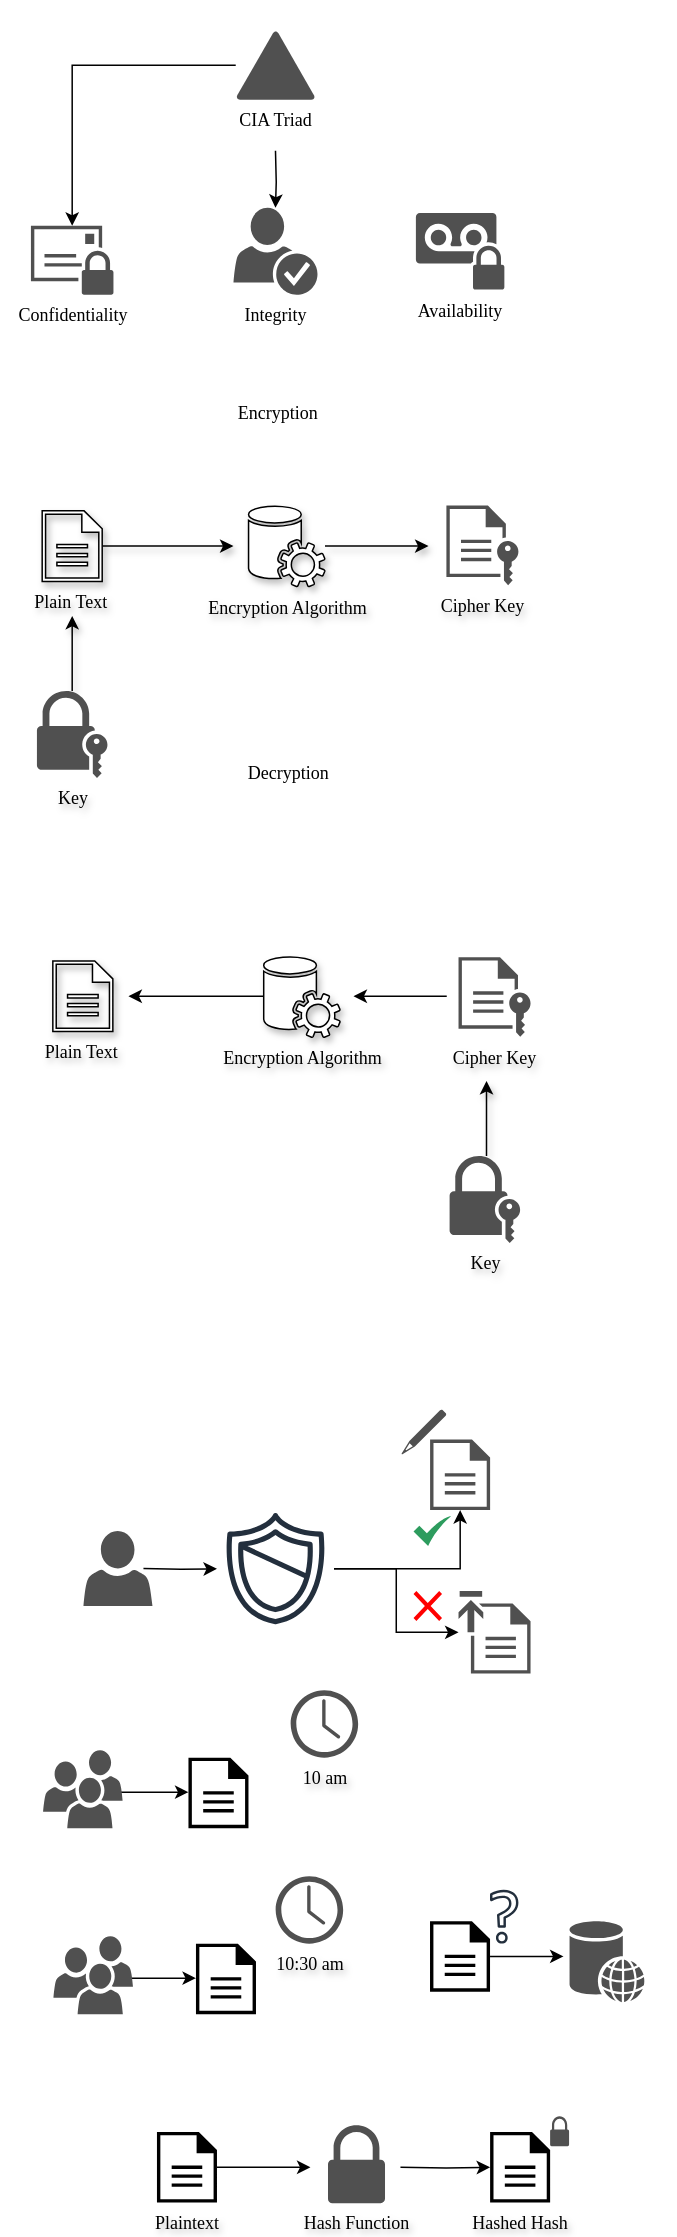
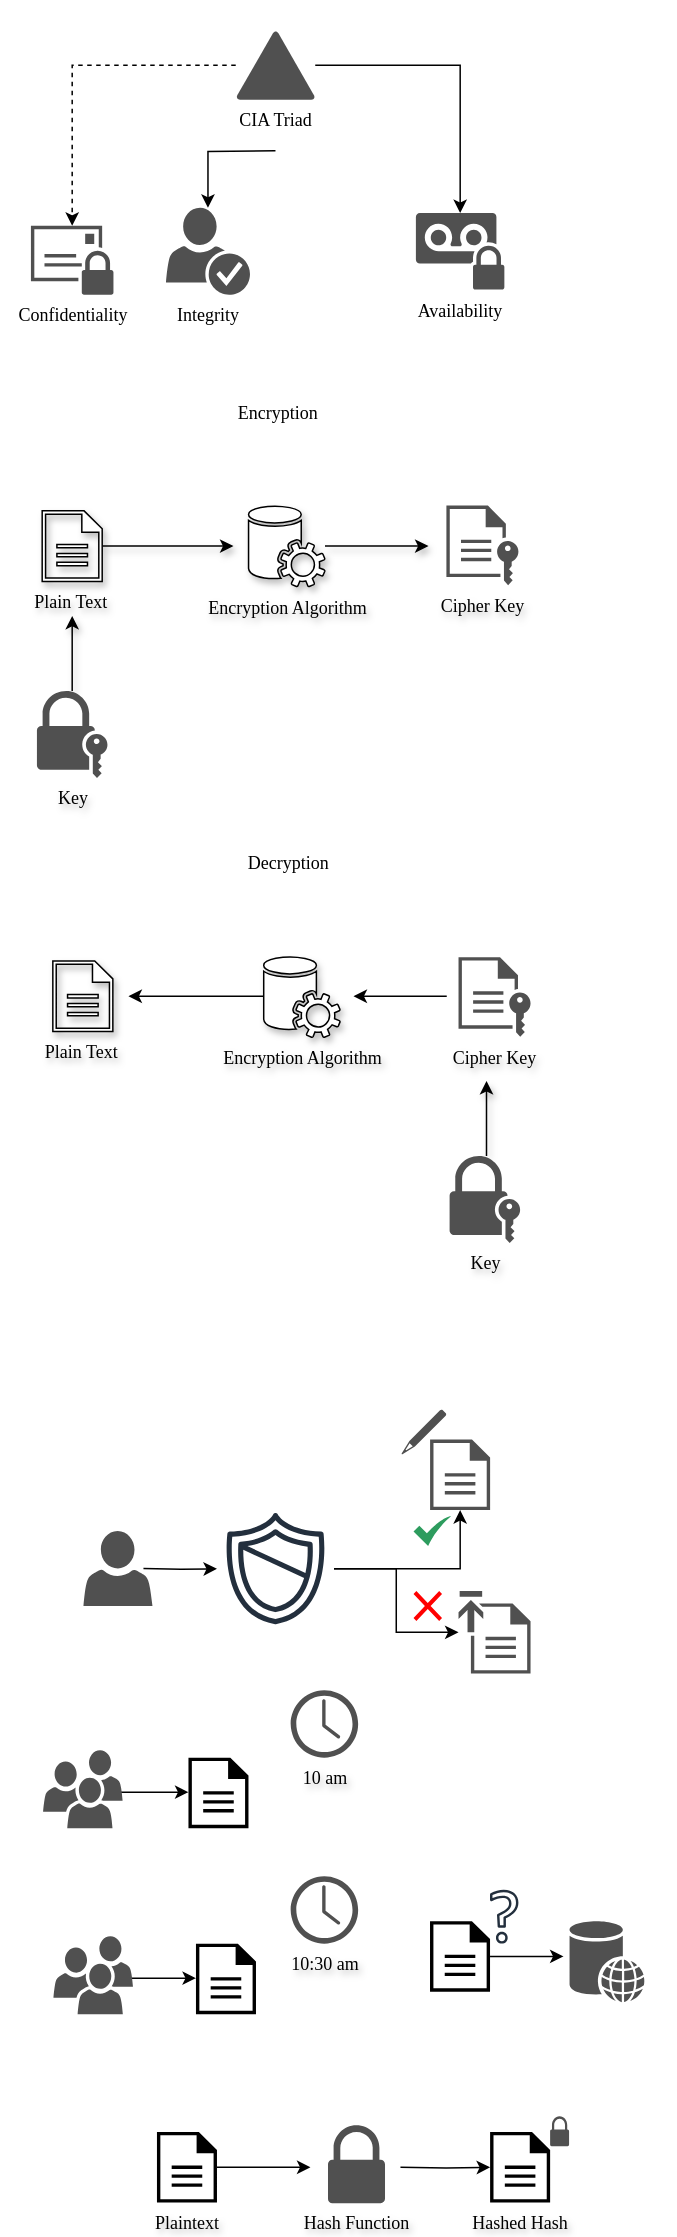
edge "CIA Triad" -> "Confidentiality": style solid -> dashed
edge "CIA Triad" -> "Availability": added
node "Integrity": moved (275, 251) -> (208, 251)
node "Decryption": moved (289, 773) -> (289, 863)
node "10:30 am": moved (309, 1910) -> (324, 1910)
